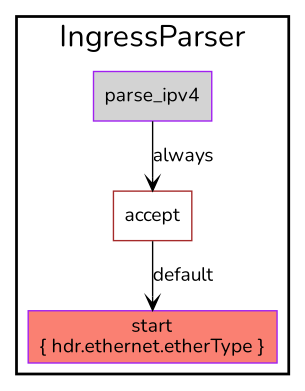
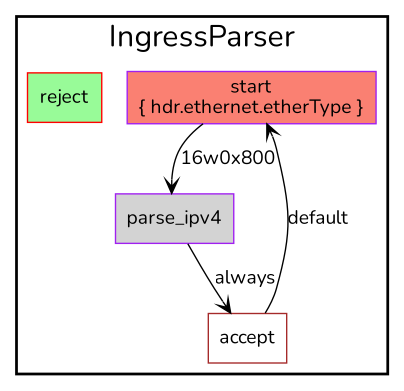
node "reject": added
edge "start { hdr.ethernet.etherType }" -> "parse_ipv4": added, label "16w0x800"
